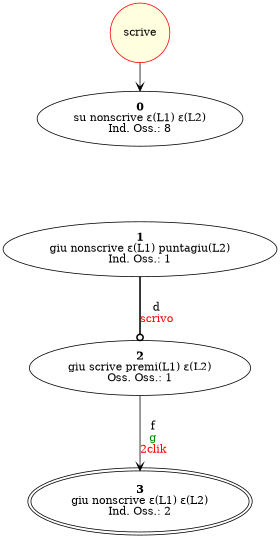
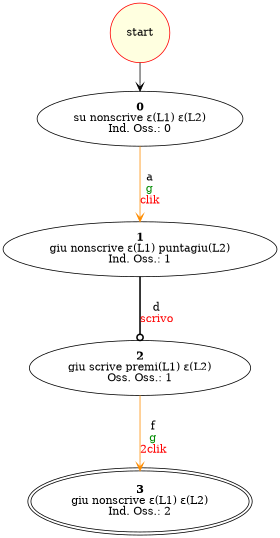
node "scrive": label "scrive" -> "start"
node "0": text "Ind. Oss.: 8" -> "Ind. Oss.: 0"
edge "0" -> "1": added, label "a g clik"
edge "2" -> "3": color black -> darkorange
